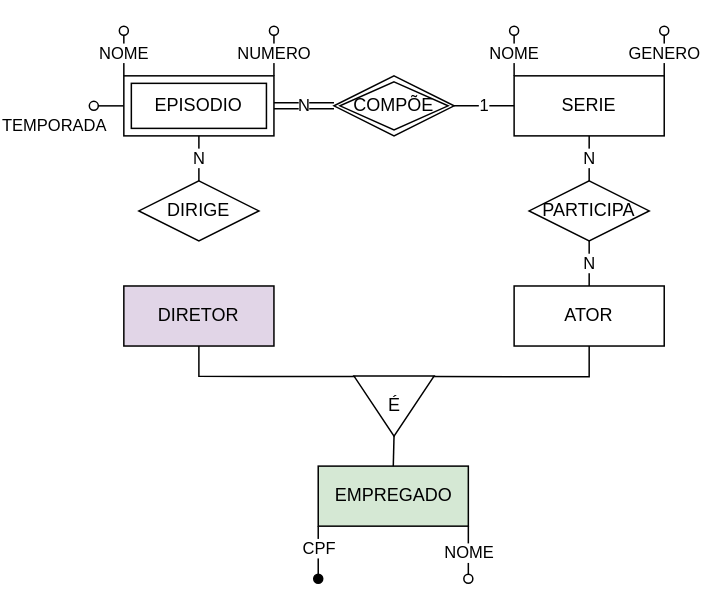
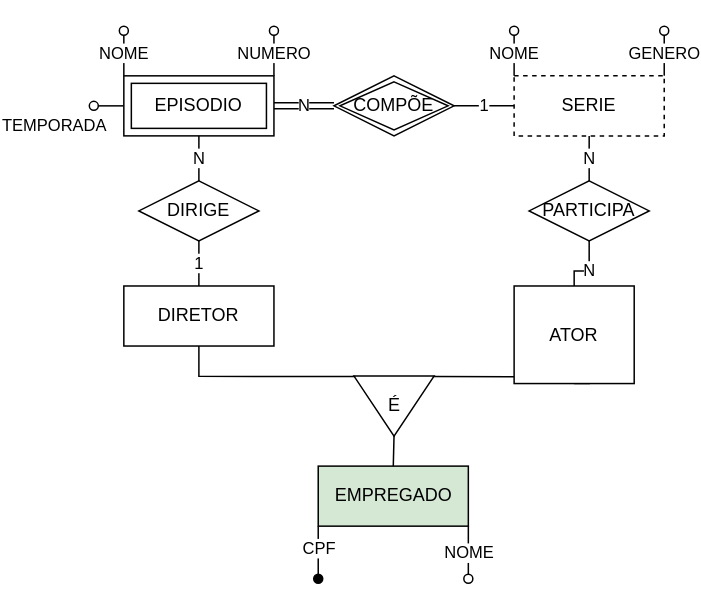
node "SERIE": style solid -> dashed
edge "DIRIGE" -- "DIRETOR": added, label "1"
node "DIRETOR": fillcolor #e1d5e7 -> #ffffff
node "ATOR": size 150x60 -> 120x98
